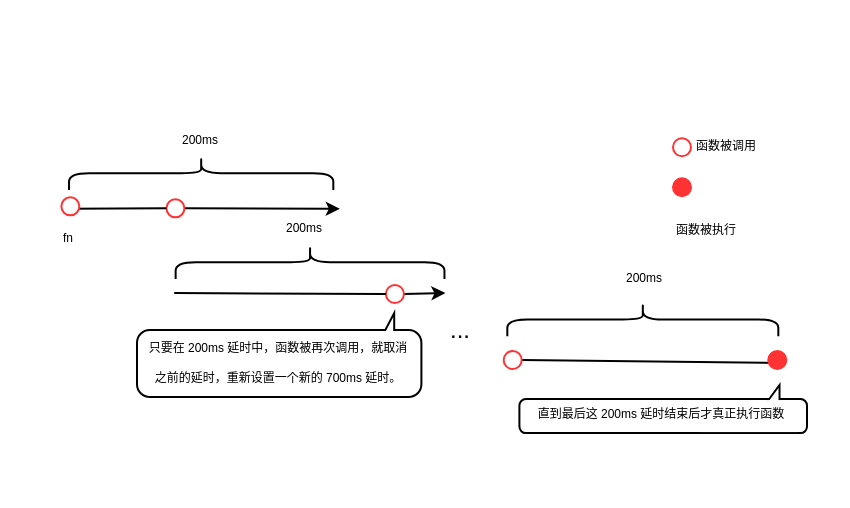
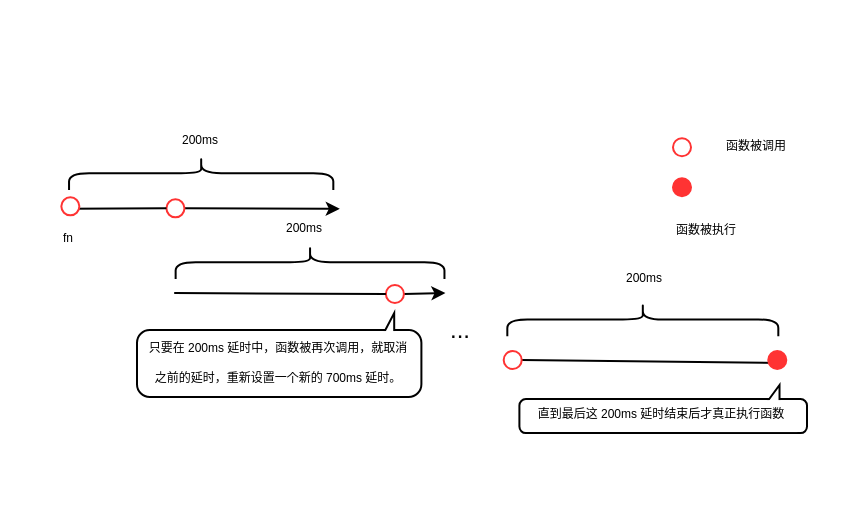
node "函数被调用": moved (728, 143) -> (758, 143)
